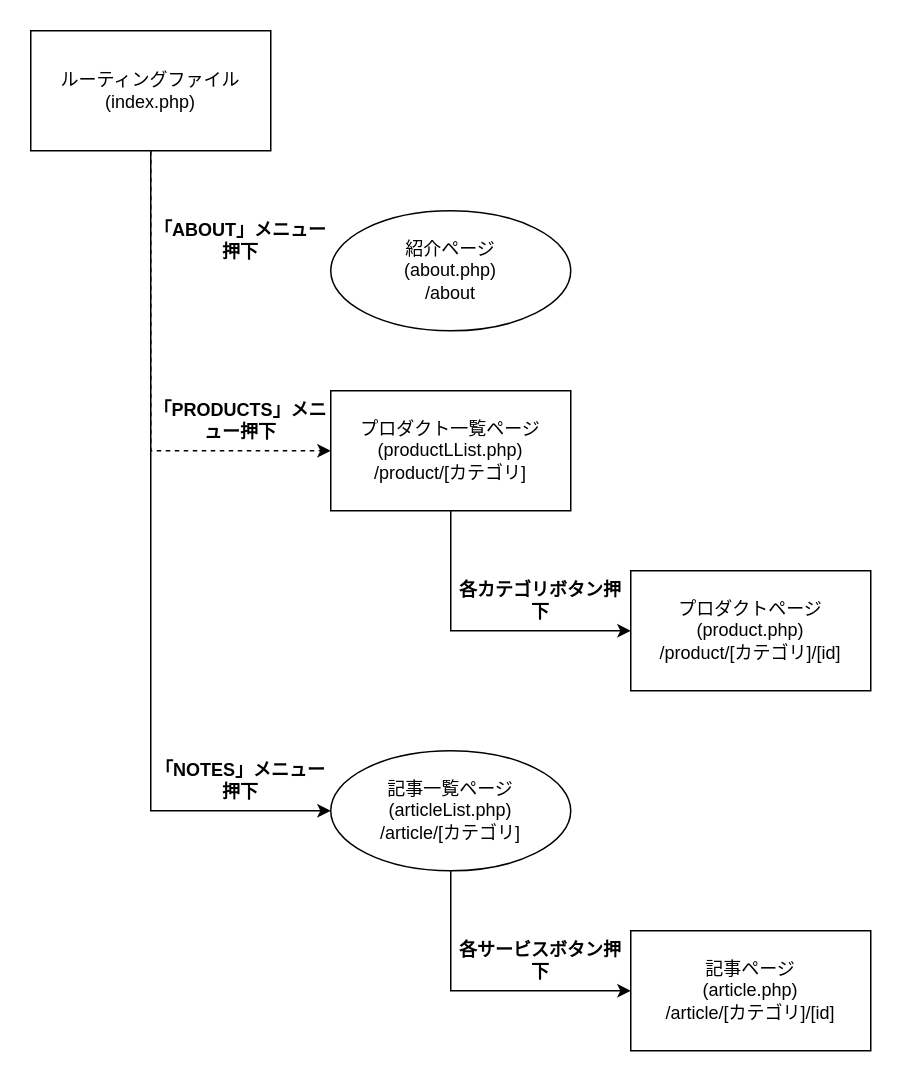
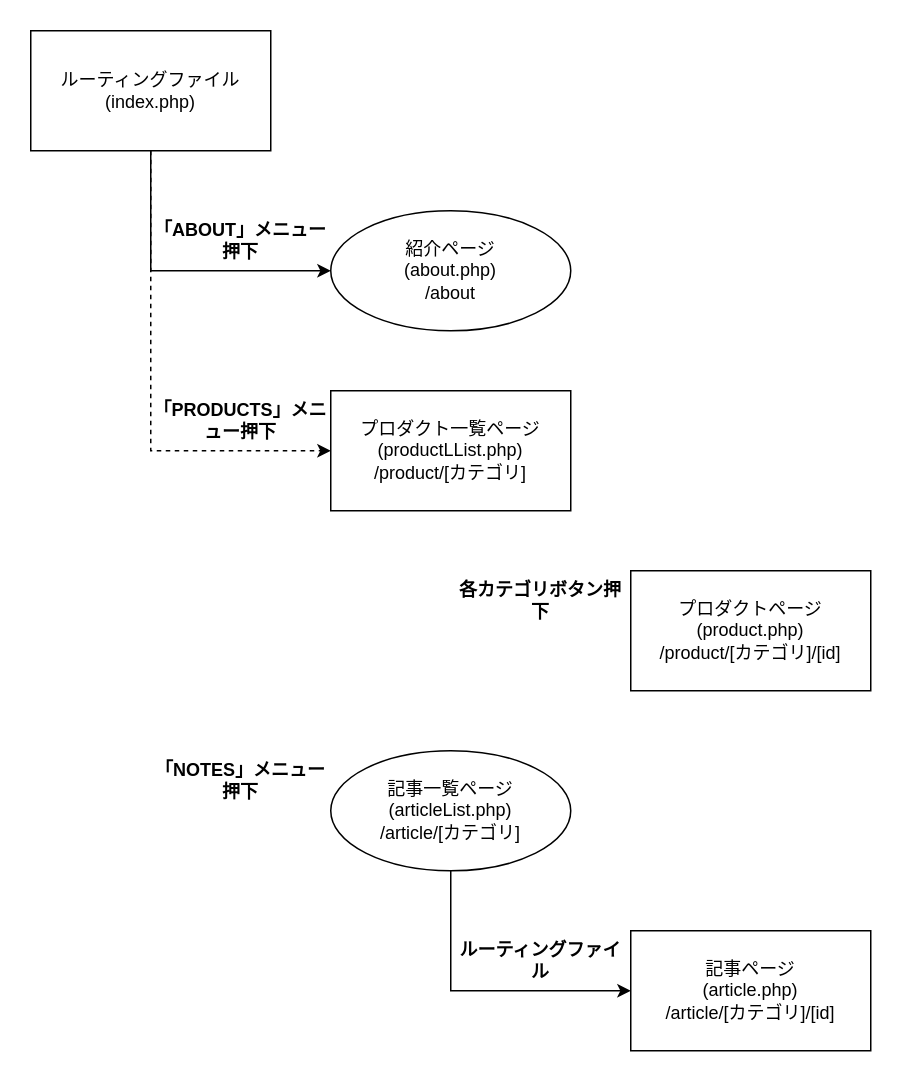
edge "ルーティングファイル (index.php)" -> "紹介ページ (about.php) /about": added
edge "プロダクト一覧ページ (productLList.php) /product/[カテゴリ]" -> "プロダクトページ (product.php) /product/[カテゴリ]/[id]": removed
edge "ルーティングファイル (index.php)" -> "記事一覧ページ (articleList.php) /article/[カテゴリ]": removed
node "各サービスボタン押下": label "各サービスボタン押下" -> "ルーティングファイル"
